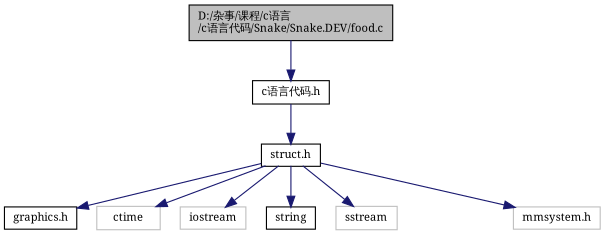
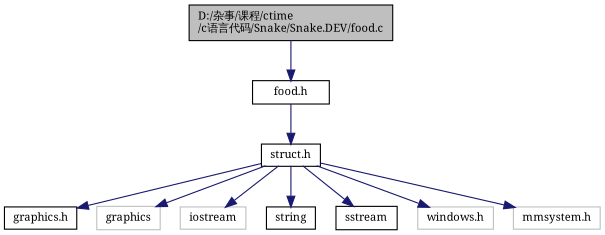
node "D:/杂事/课程/c语言 /c语言代码/Snake/Snake.DEV/food.c": label "D:/杂事/课程/c语言 /c语言代码/Snake/Snake.DEV/food.c" -> "D:/杂事/课程/ctime /c语言代码/Snake/Snake.DEV/food.c"
node "c语言代码.h": label "c语言代码.h" -> "food.h"
node "ctime": label "ctime" -> "graphics"
node "sstream": color grey75 -> black
node "windows.h": added
